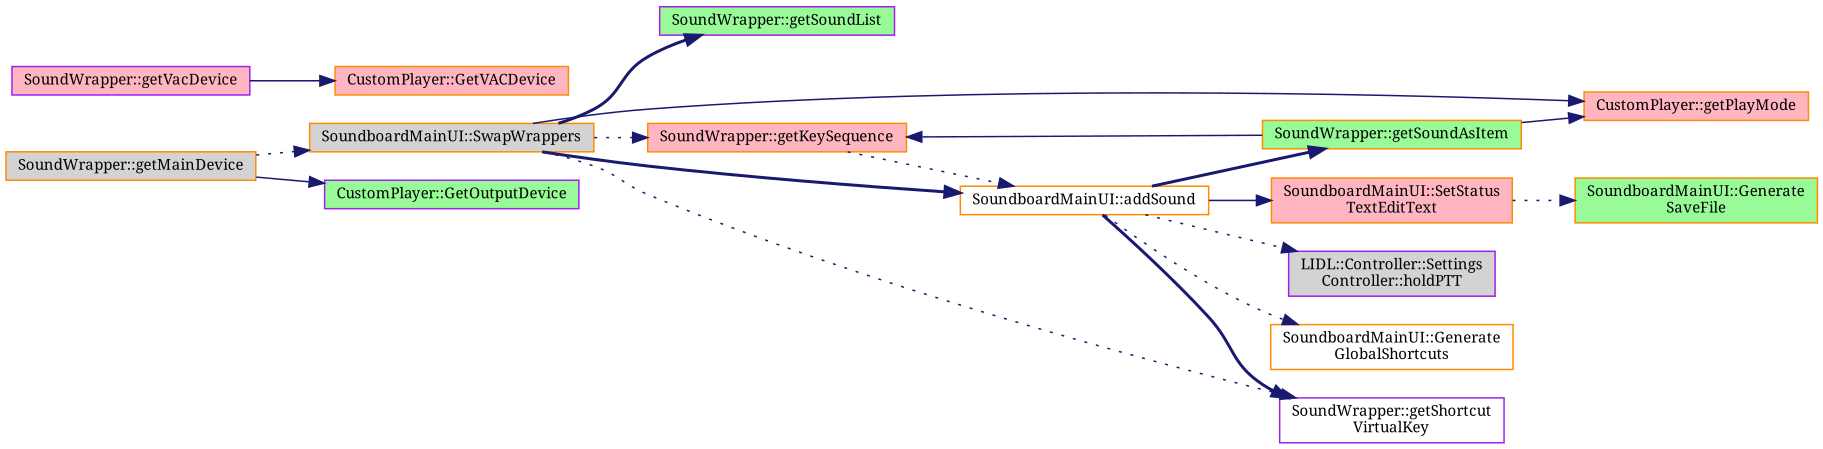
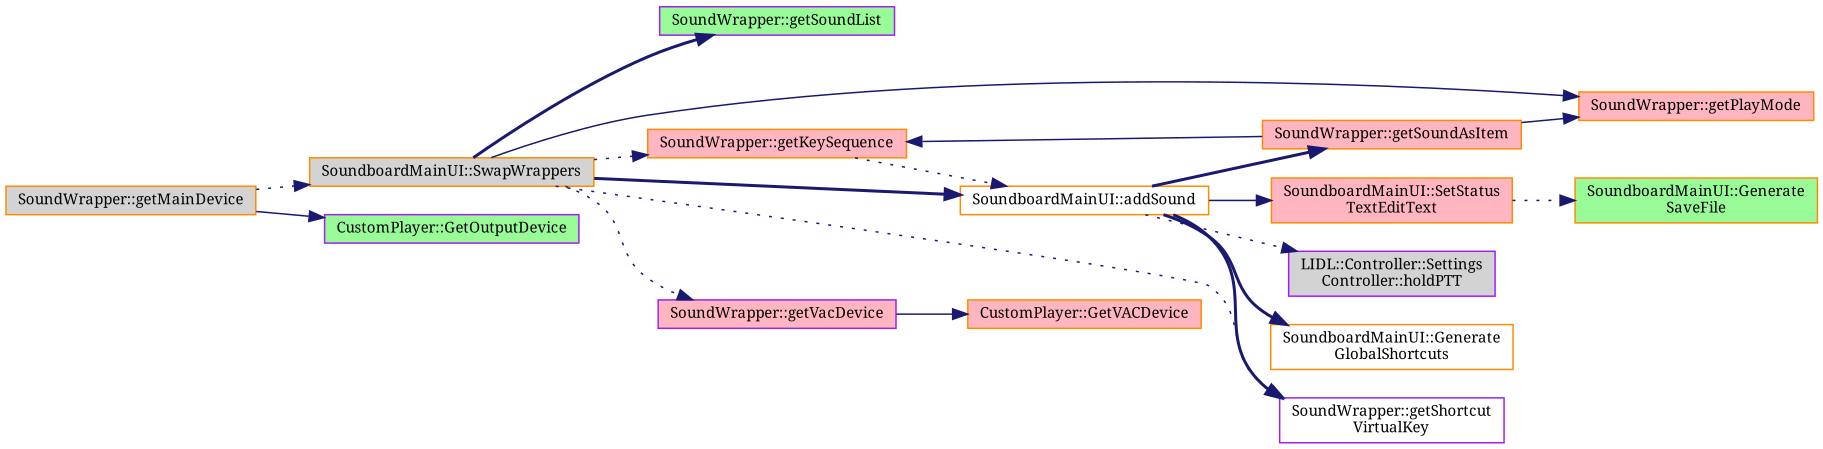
node "CustomPlayer::getPlayMode": label "CustomPlayer::getPlayMode" -> "SoundWrapper::getPlayMode"
node "SoundWrapper::getSoundAsItem": fillcolor palegreen -> lightpink
edge "SoundboardMainUI::SwapWrappers" -> "SoundWrapper::getVacDevice": added
edge "SoundboardMainUI::addSound" -> "SoundboardMainUI::Generate GlobalShortcuts": style dotted -> bold
